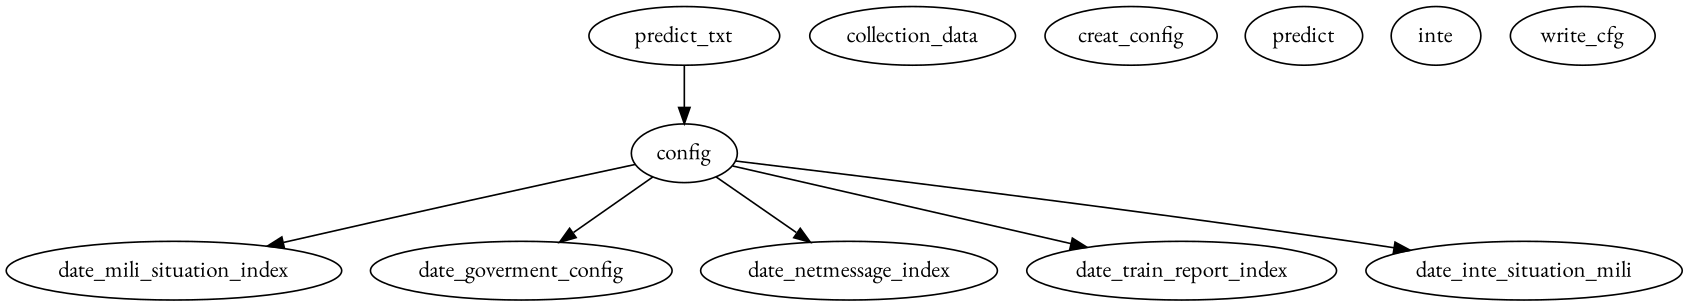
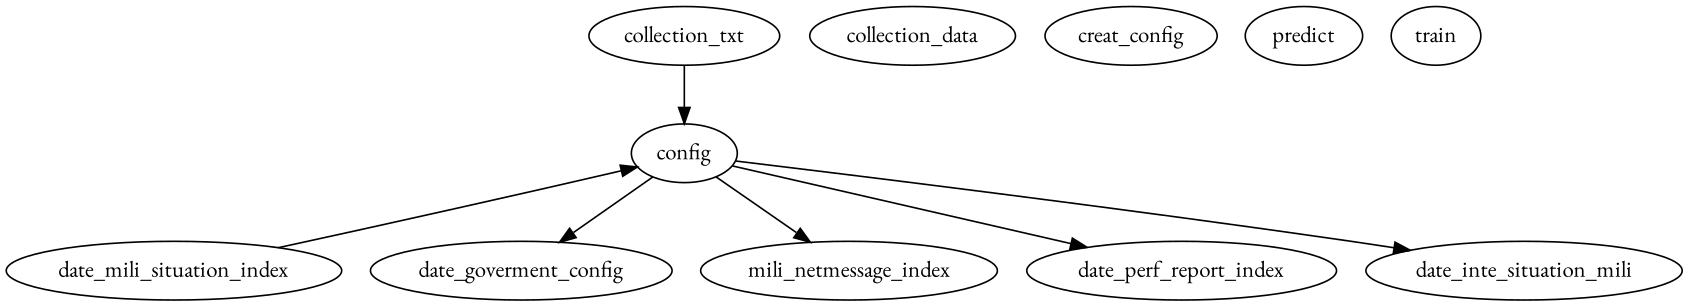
node "predict_txt": label "predict_txt" -> "collection_txt"
node "inte": label "inte" -> "train"
node "write_cfg": removed
edge "config" -> "date_mili_situation_index": reversed
node "date_netmessage_index": label "date_netmessage_index" -> "mili_netmessage_index"
node "date_train_report_index": label "date_train_report_index" -> "date_perf_report_index"
